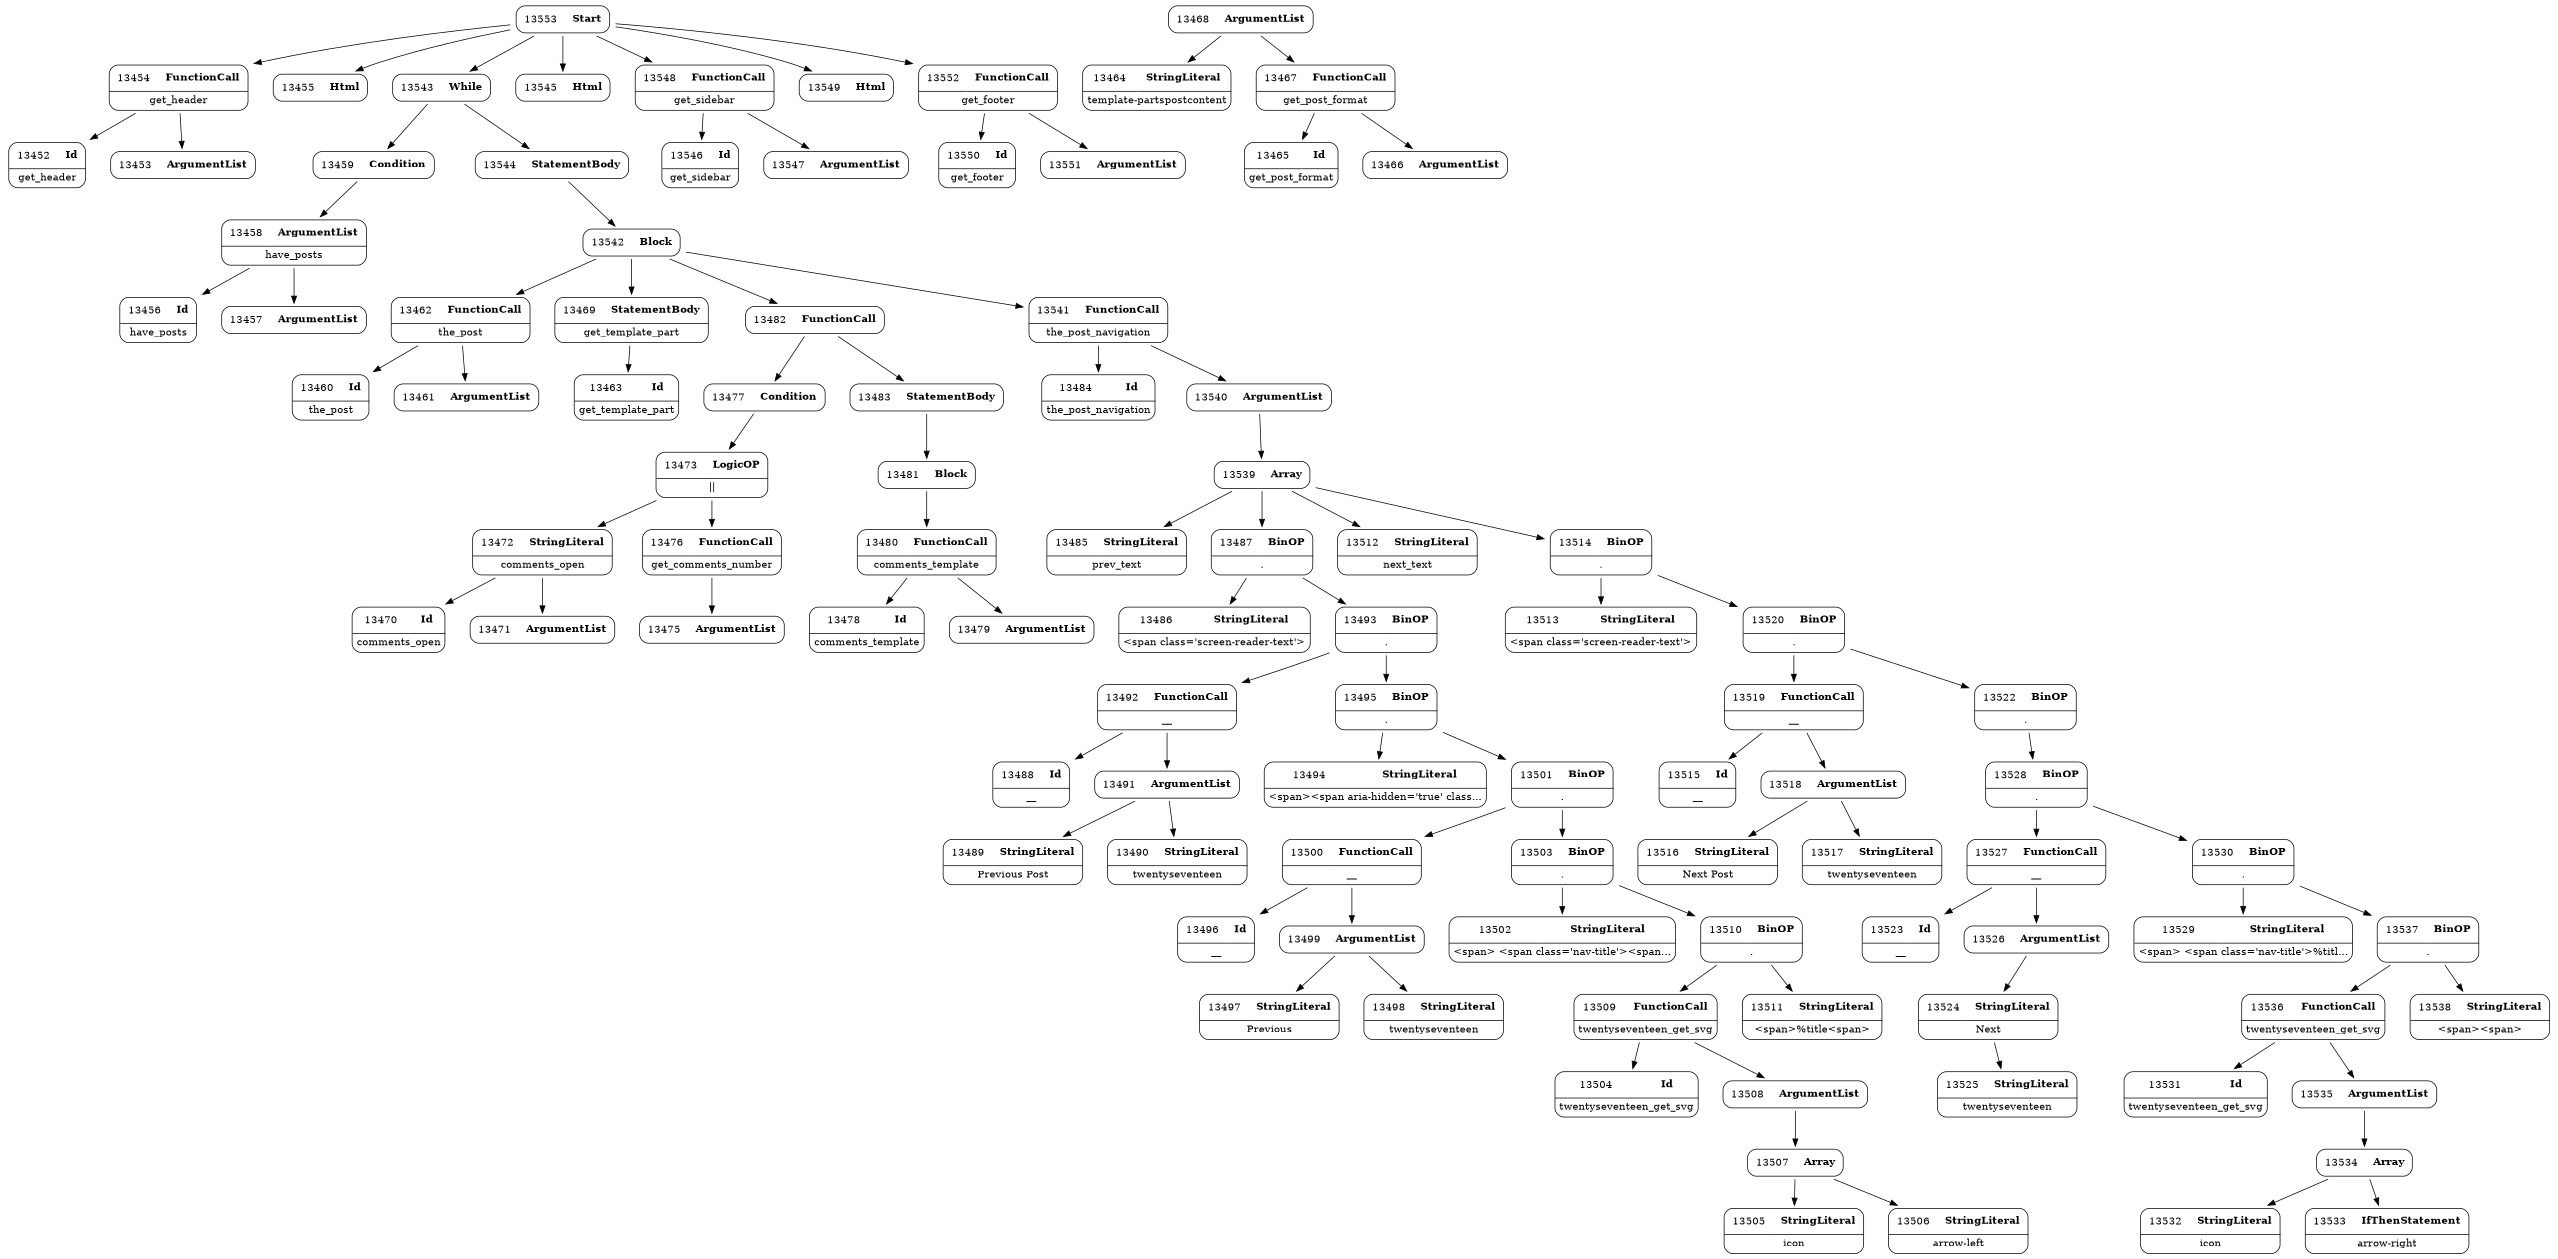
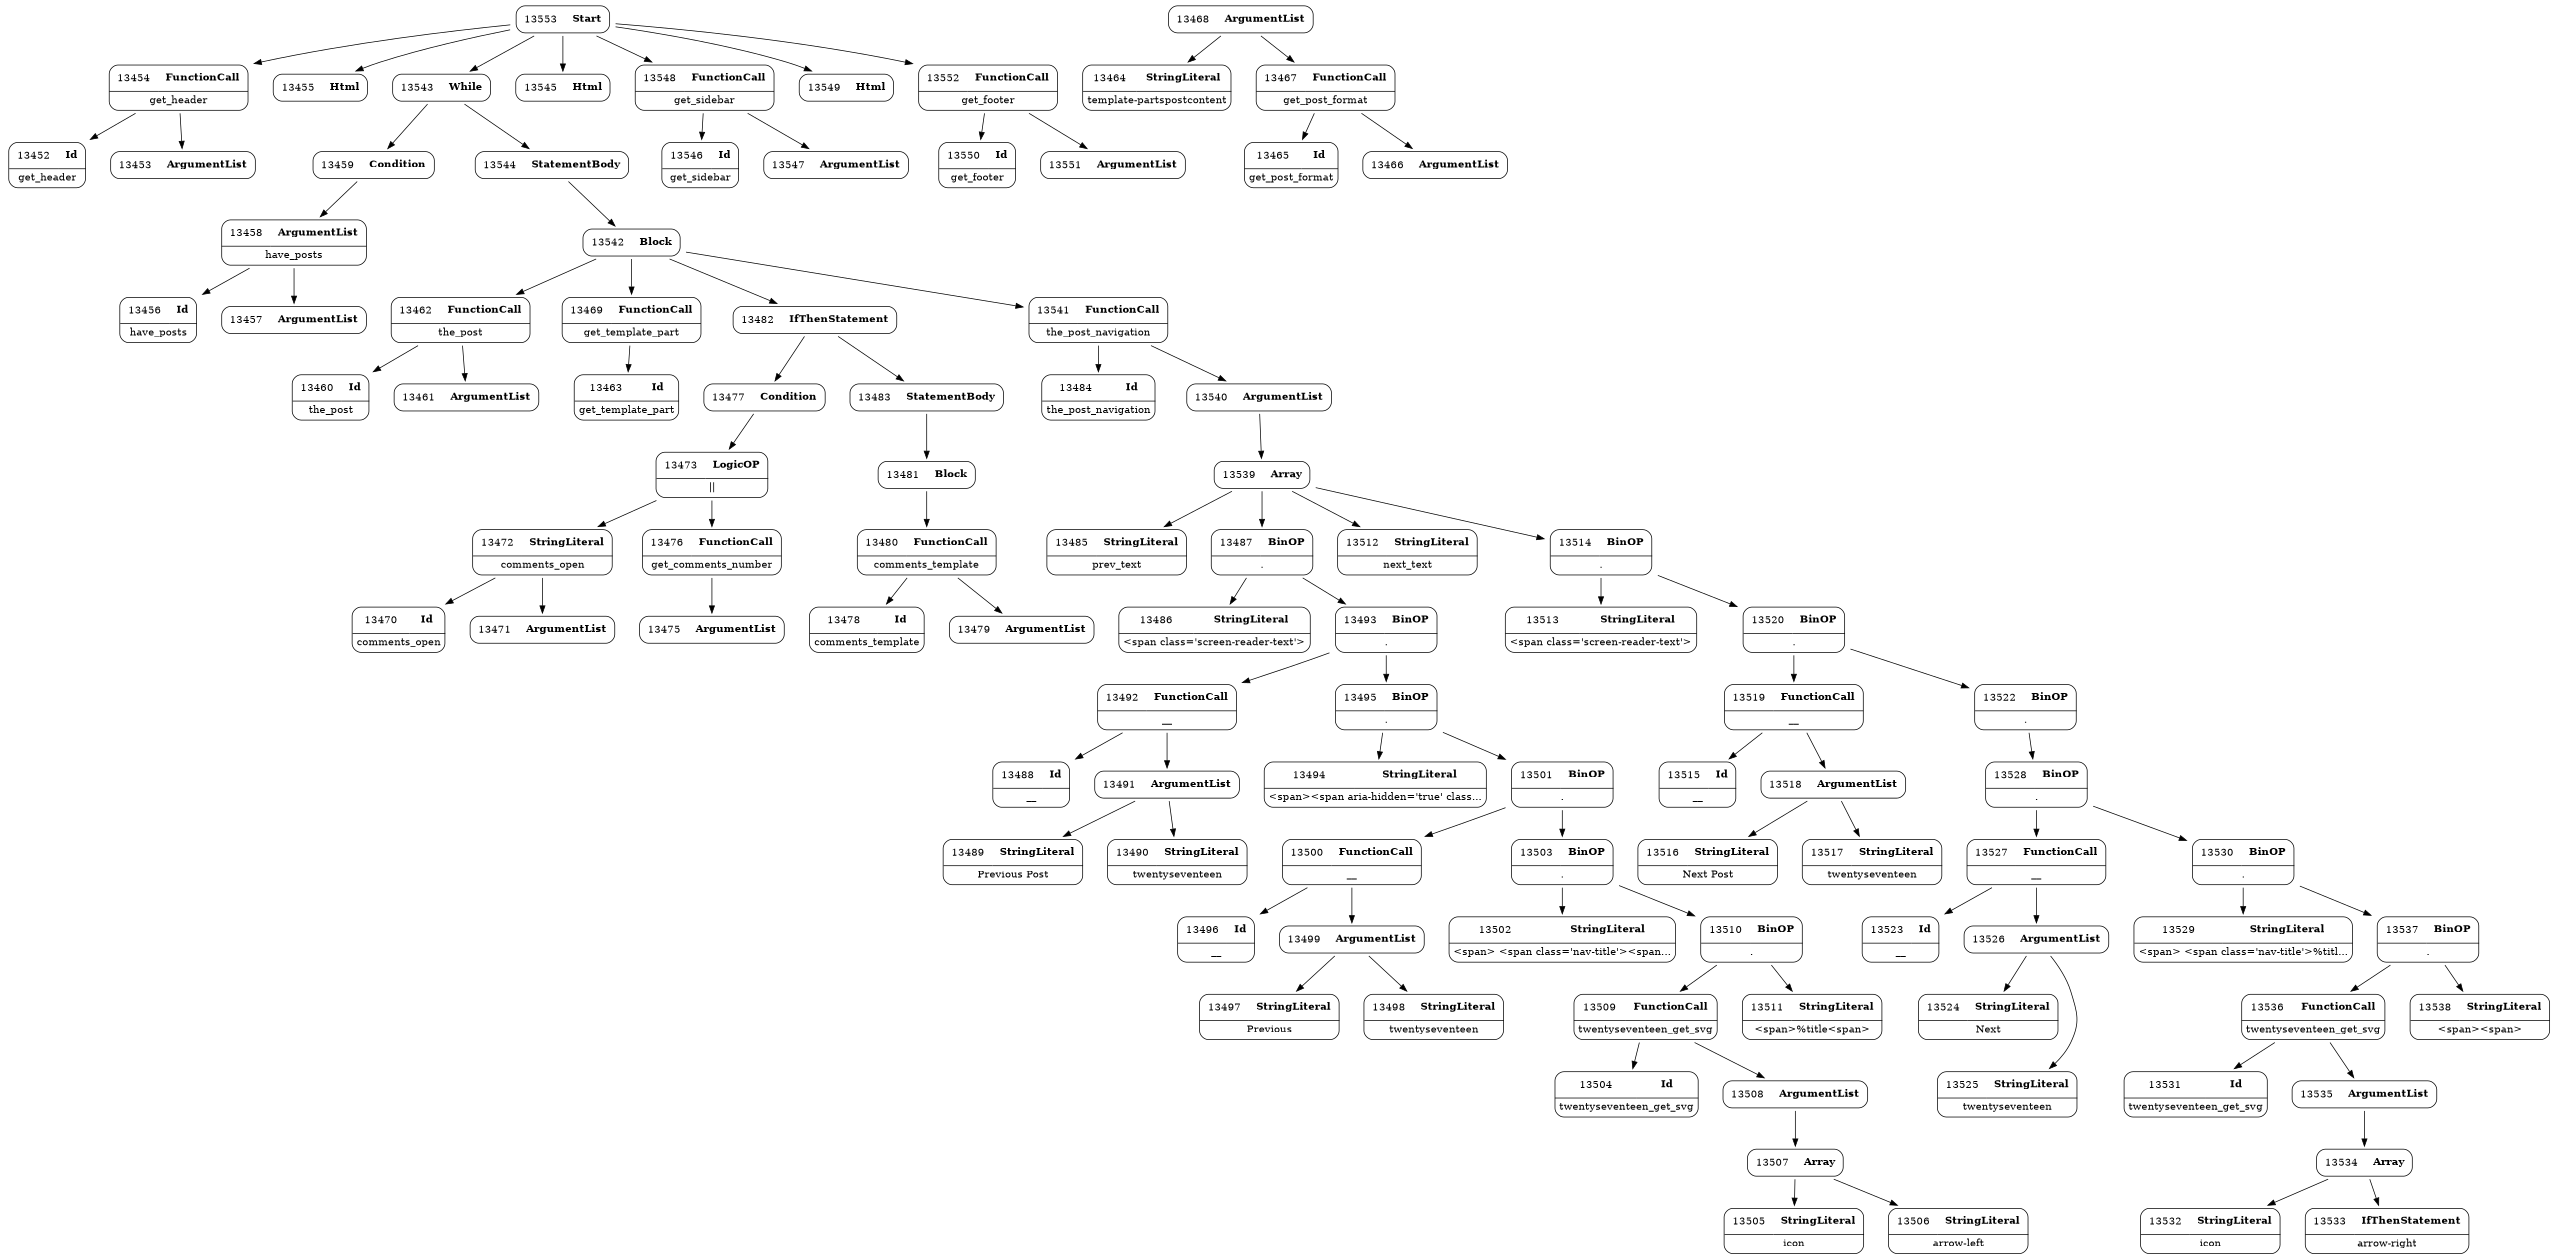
node "13469": text "StatementBody" -> "FunctionCall"
node "13482": text "FunctionCall" -> "IfThenStatement"
edge "13524" -> "13525": now "13526" -> "13525"
